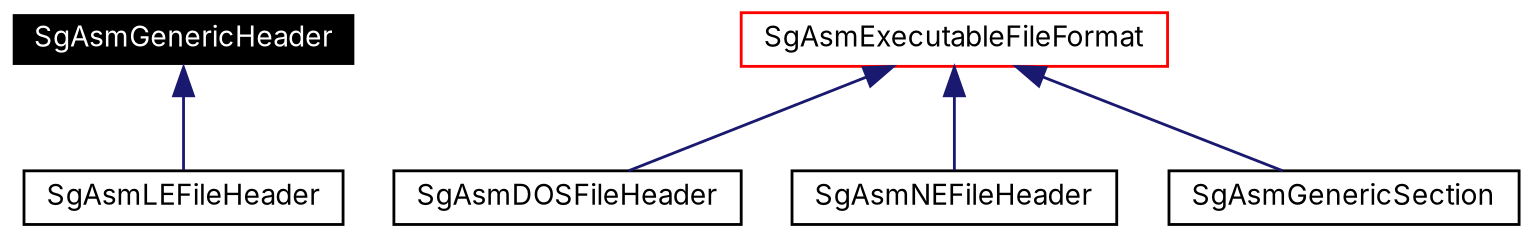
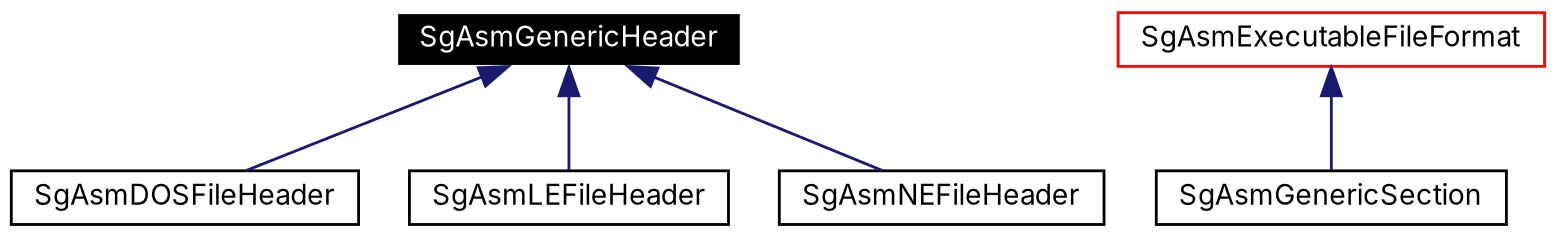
edge "SgAsmDOSFileHeader" -> "SgAsmExecutableFileFormat": now "SgAsmDOSFileHeader" -> "SgAsmGenericHeader"
edge "SgAsmNEFileHeader" -> "SgAsmExecutableFileFormat": now "SgAsmNEFileHeader" -> "SgAsmGenericHeader"
